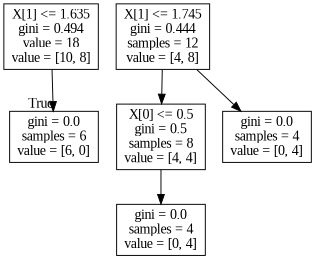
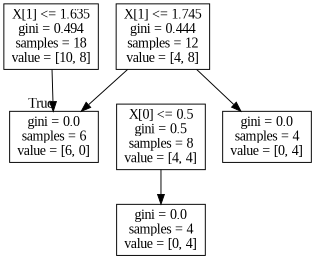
node "X[1] <= 1.635 gini = 0.494 value = 18 value = [10, 8]": label "X[1] <= 1.635 gini = 0.494 value = 18 value = [10, 8]" -> "X[1] <= 1.635 gini = 0.494 samples = 18 value = [10, 8]"
edge "X[1] <= 1.745 gini = 0.444 samples = 12 value = [4, 8]" -> "X[0] <= 0.5 gini = 0.5 samples = 8 value = [4, 4]": now "X[1] <= 1.745 gini = 0.444 samples = 12 value = [4, 8]" -> "gini = 0.0 samples = 6 value = [6, 0]"
